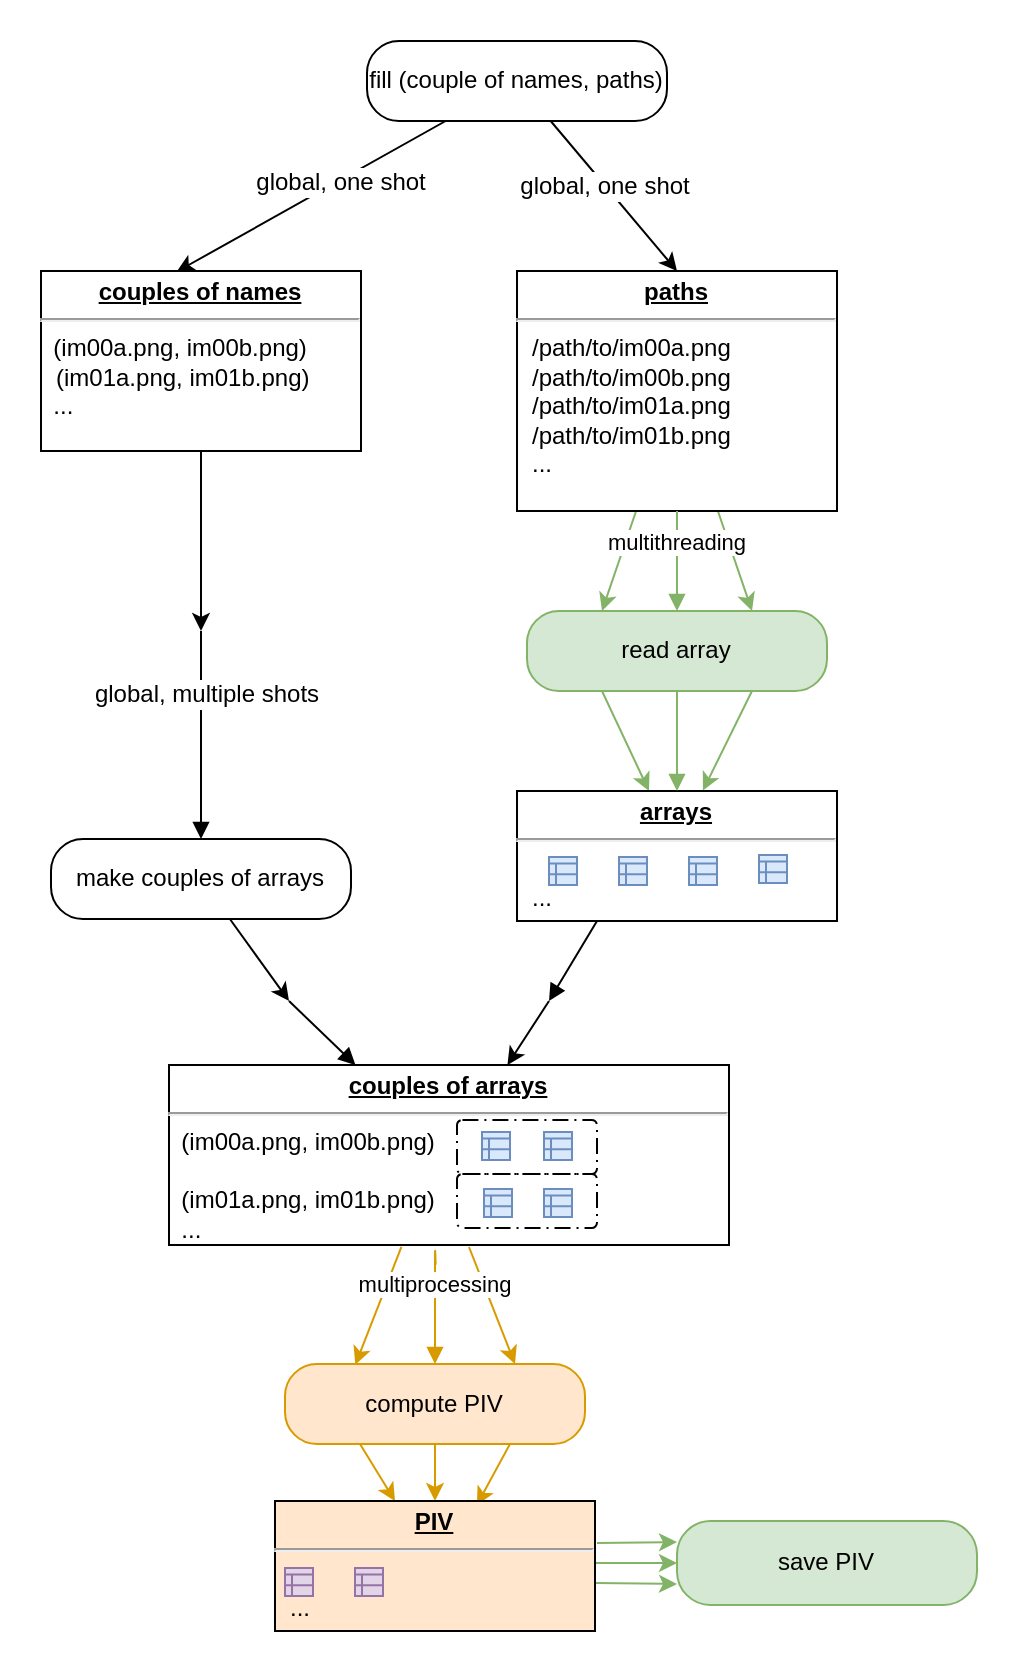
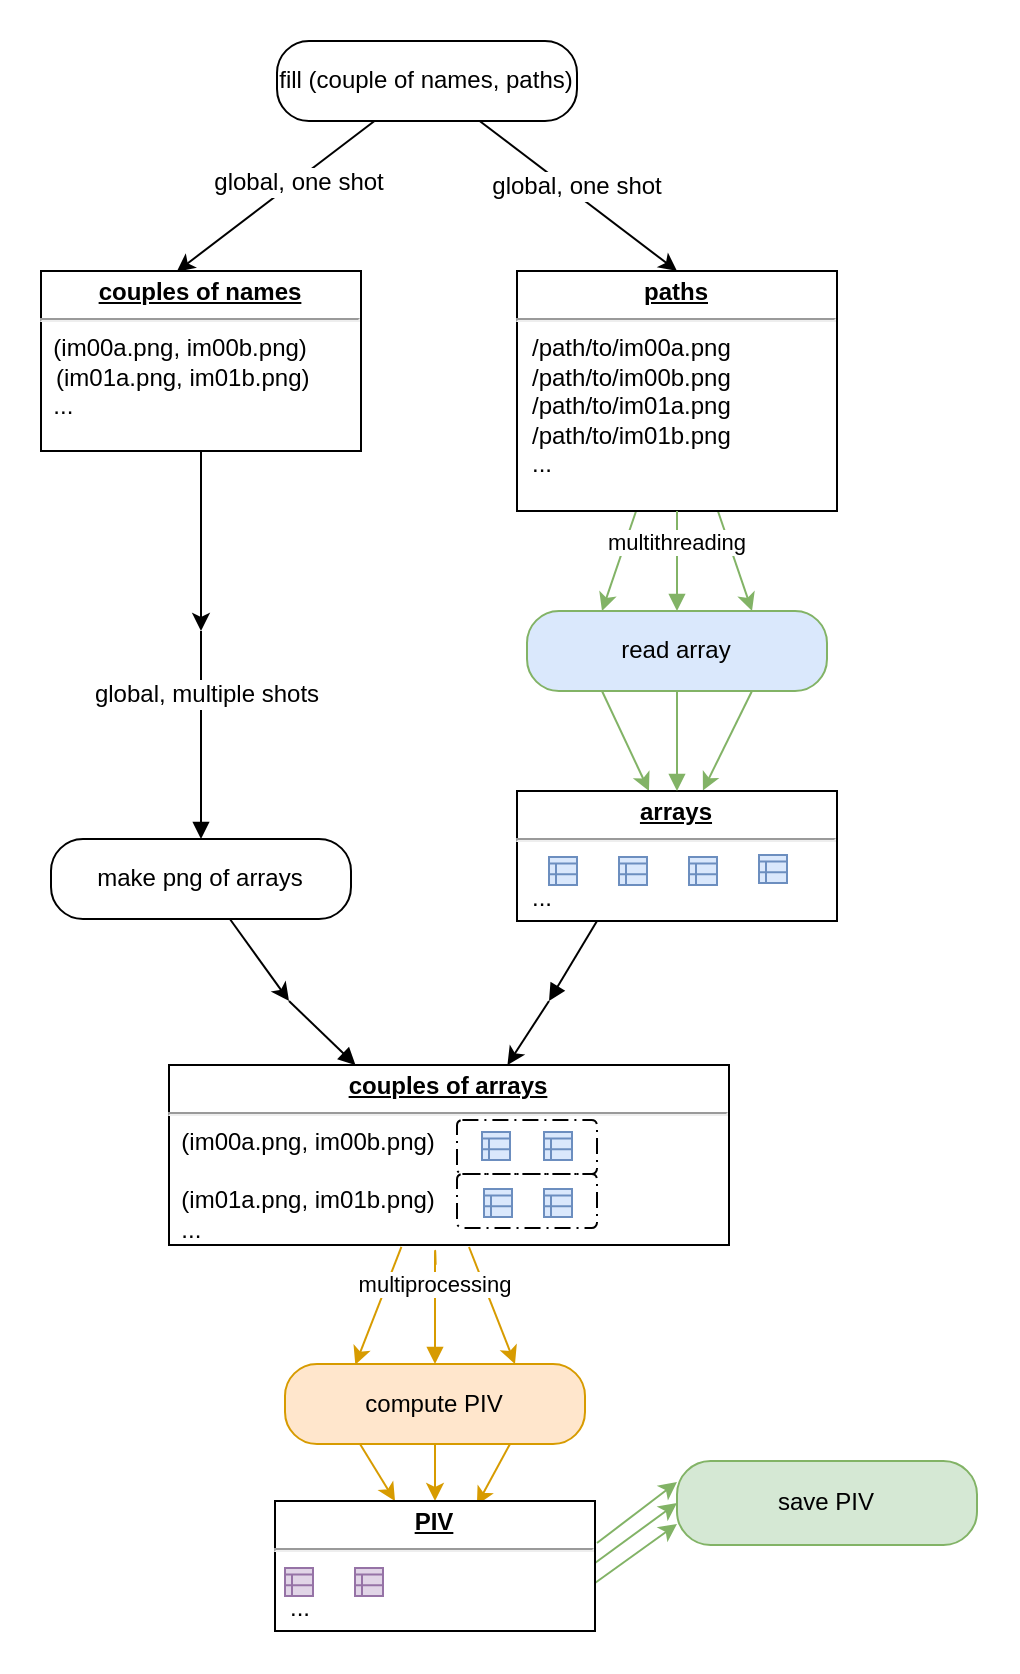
node "fill (couple of names, paths)": moved (517, 81) -> (427, 81)
node "read array": fillcolor #d5e8d4 -> #dae8fc
node "make couples of arrays": label "make couples of arrays" -> "make png of arrays"
node "save PIV": moved (827, 1563) -> (827, 1503)
node "PIV ...": fillcolor #ffe6cc -> #ffffff
